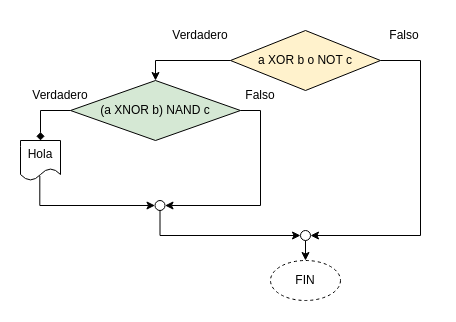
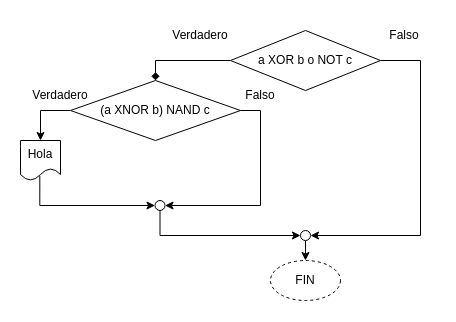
node "a XOR b o NOT c": fillcolor #fff2cc -> #ffffff
edge "a XOR b o NOT c" -> "(a XNOR b) NAND c": arrowhead classic -> diamond
node "(a XNOR b) NAND c": fillcolor #d5e8d4 -> #ffffff
edge "(a XNOR b) NAND c" -> "Hola": arrowhead diamond -> classic
